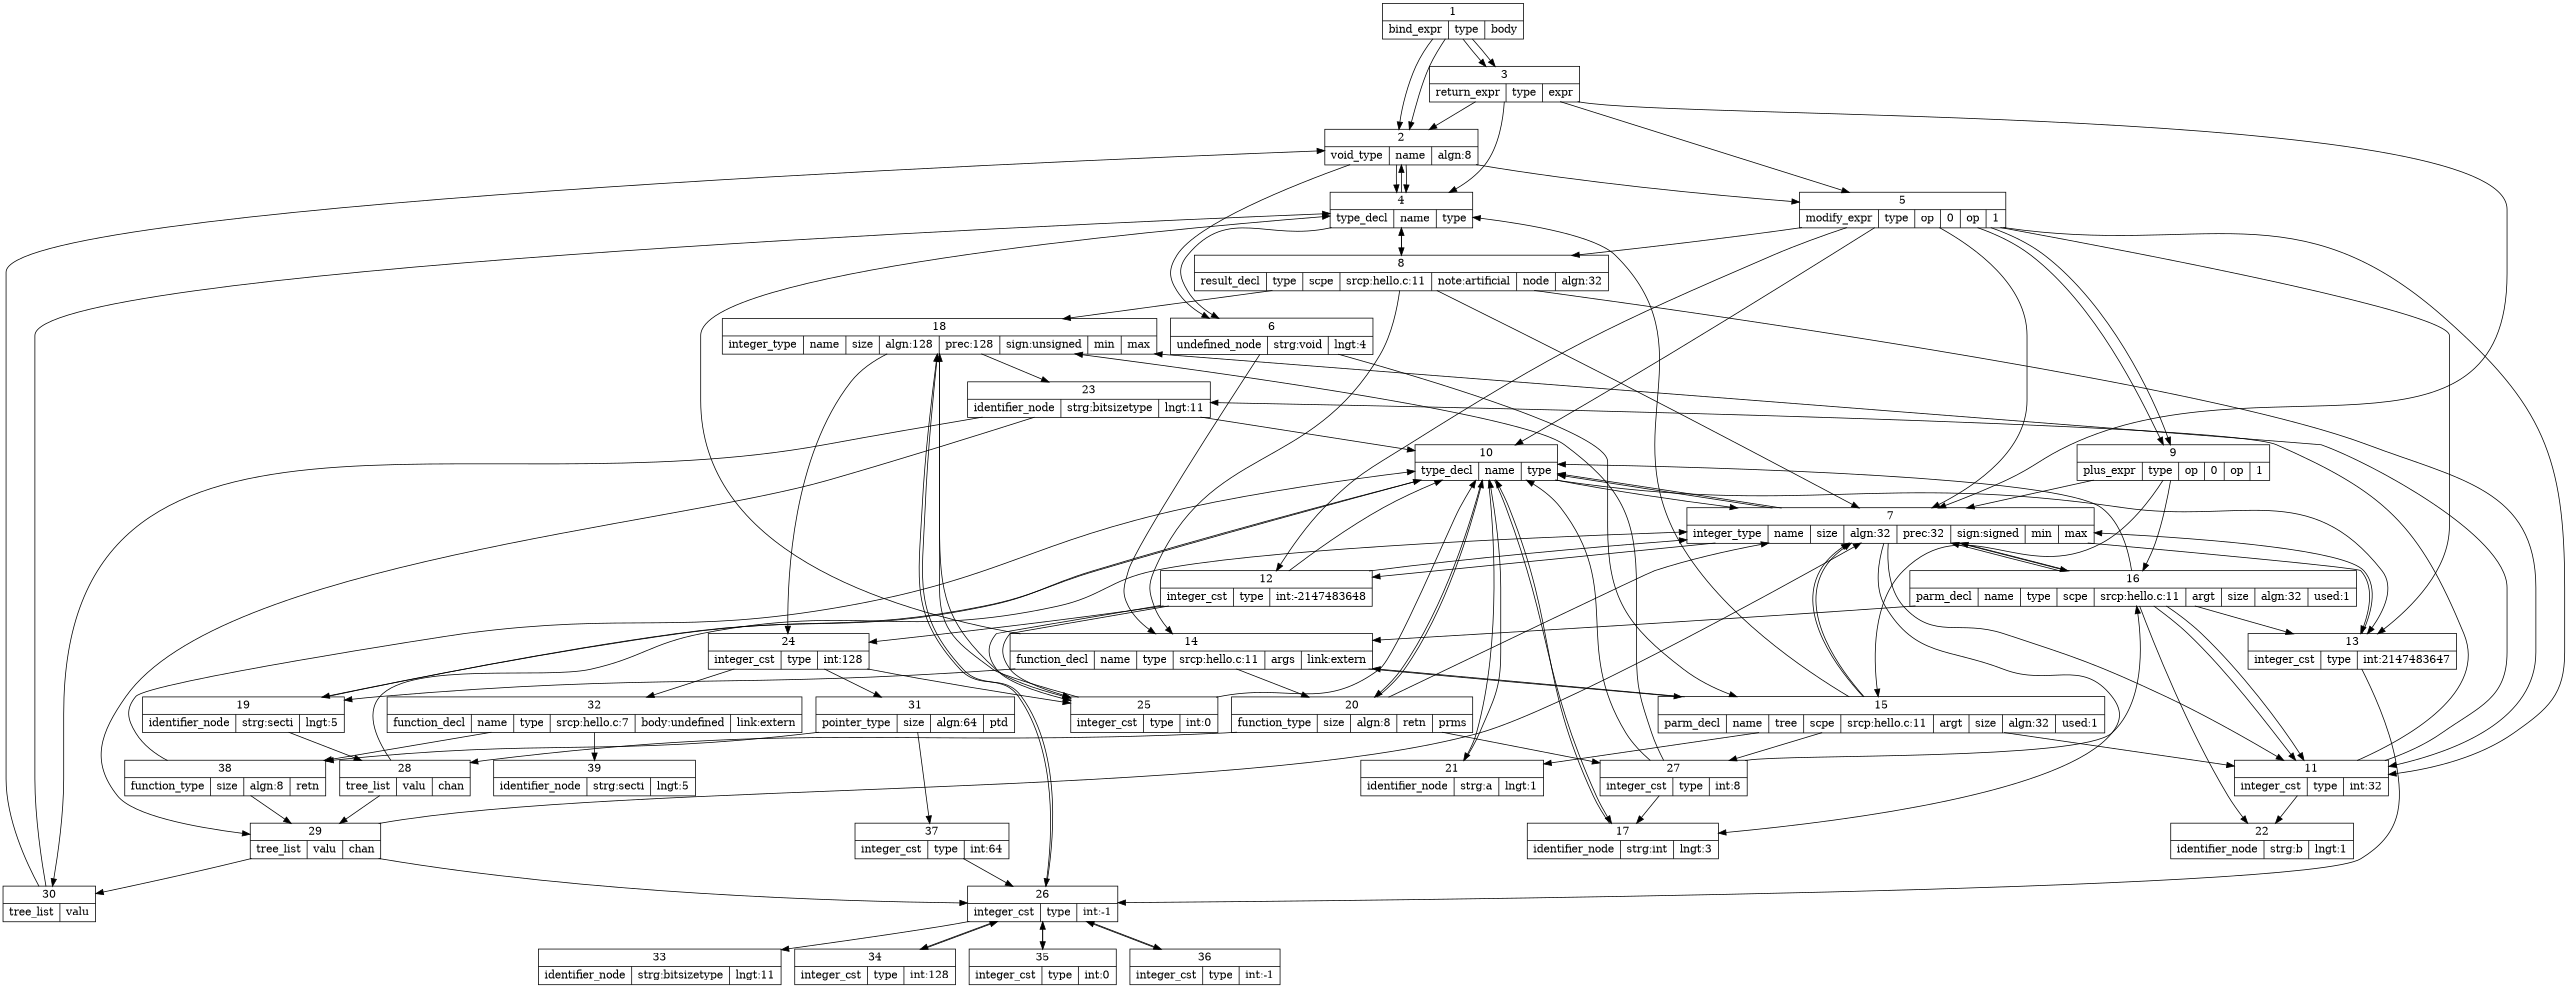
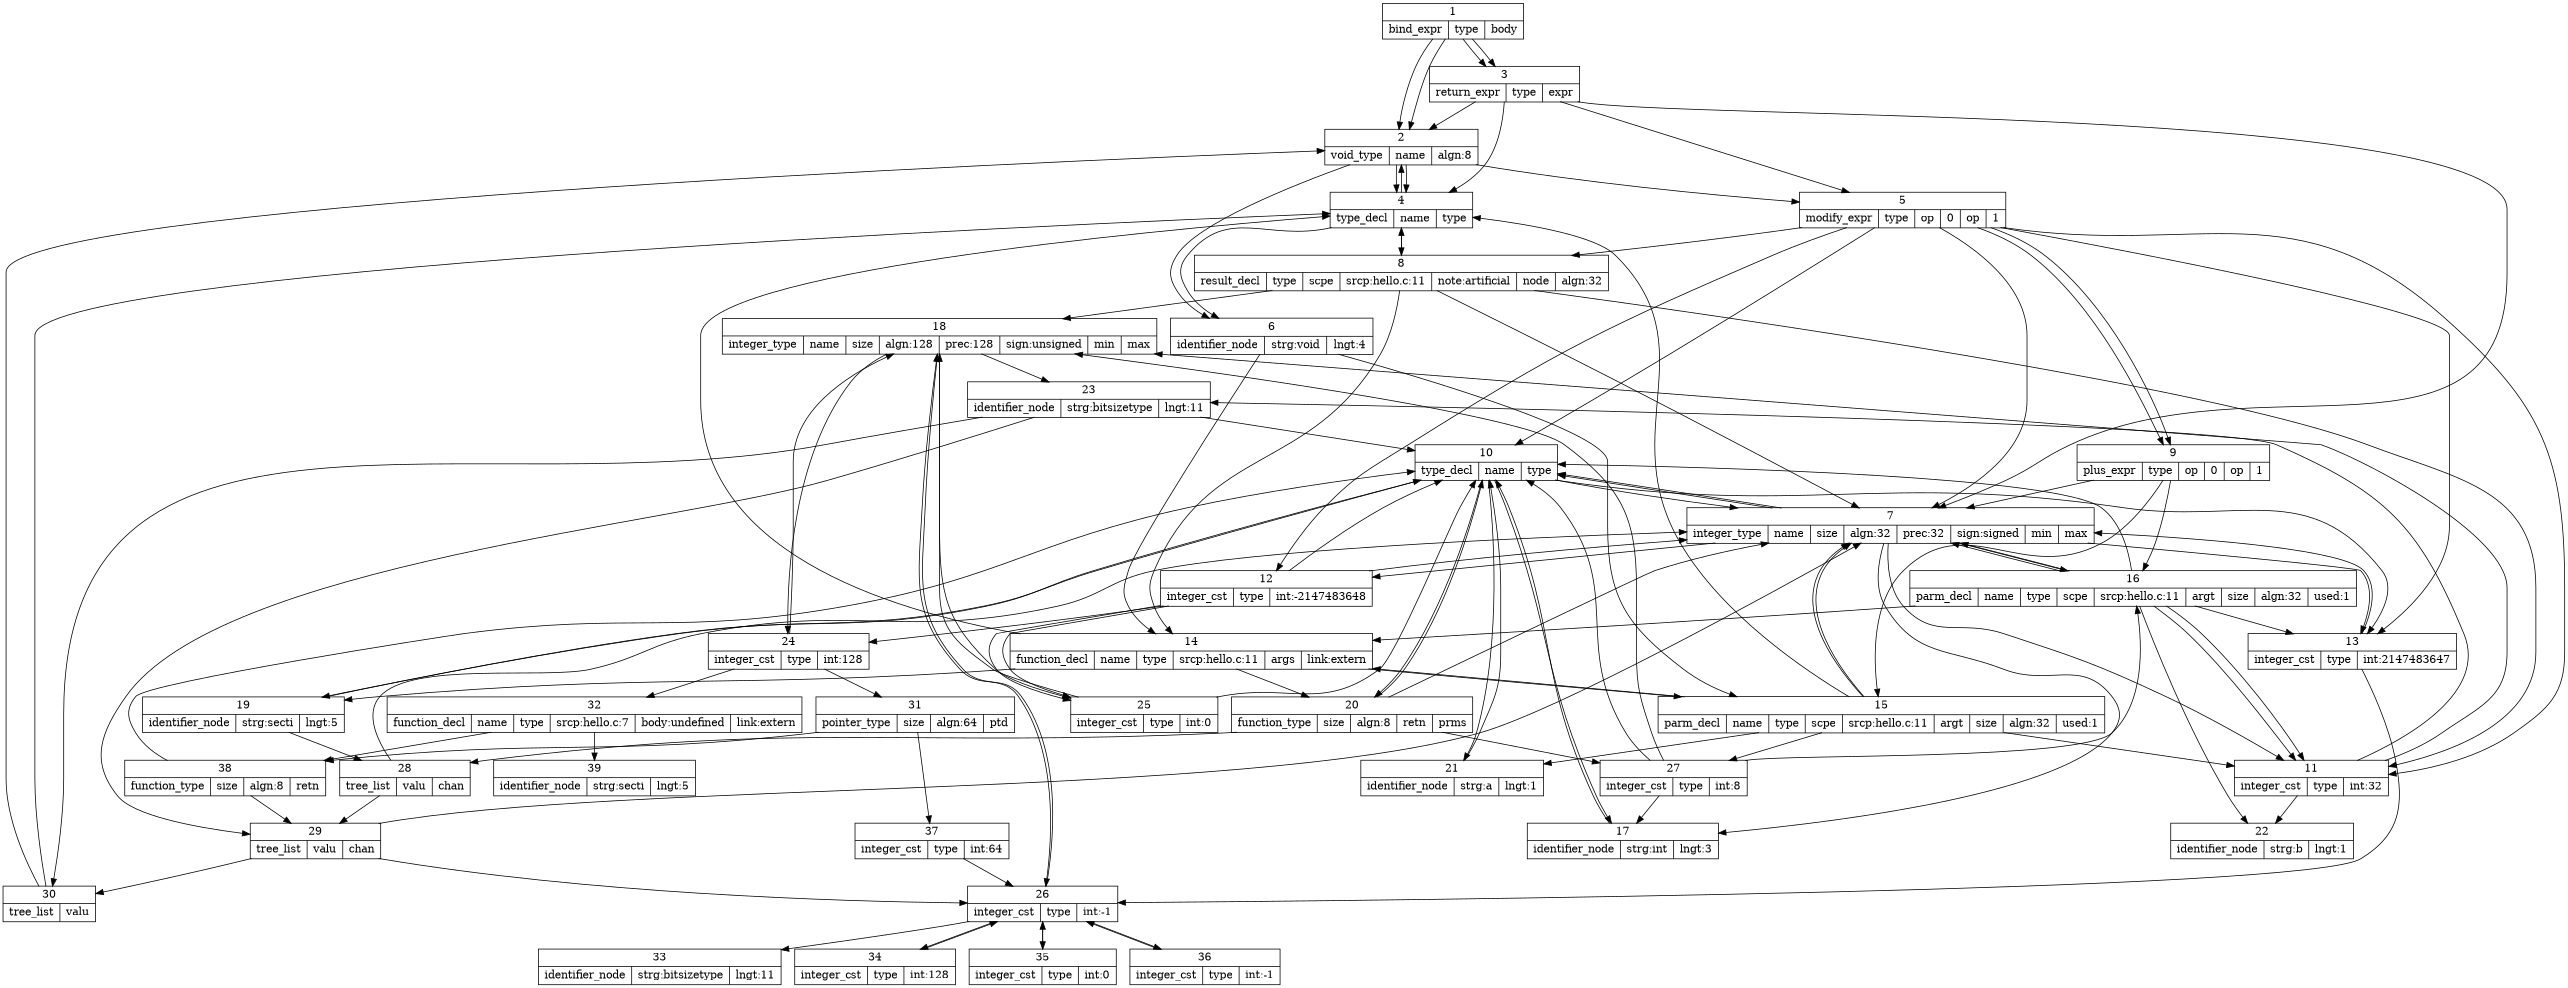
node "6": text "undefined_node" -> "identifier_node"
edge "24" -> "25": now "24" -> "18"
node "15": text "tree" -> "type"
